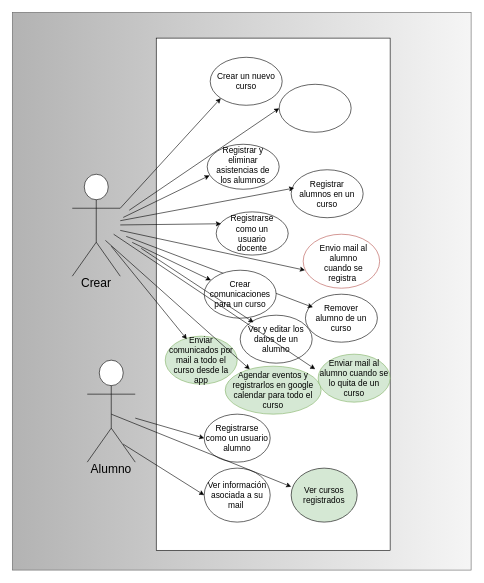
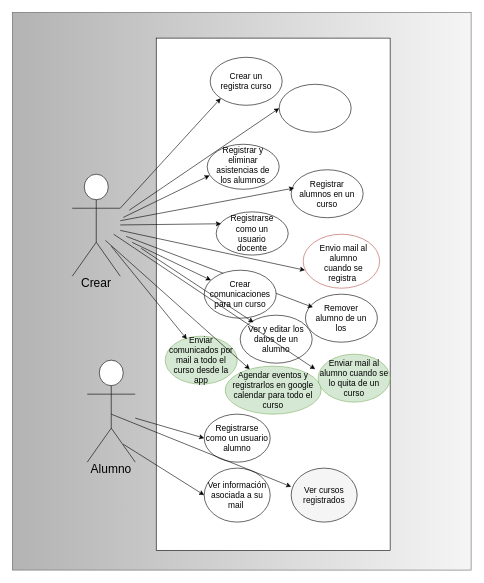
node "Crear un nuevo curso": label "Crear un nuevo curso" -> "Crear un registra curso"
node "Remover alumno de un curso": label "Remover alumno de un curso" -> "Remover alumno de un los"
node "Ver cursos registrados": fillcolor #d5e8d4 -> #f5f5f5
